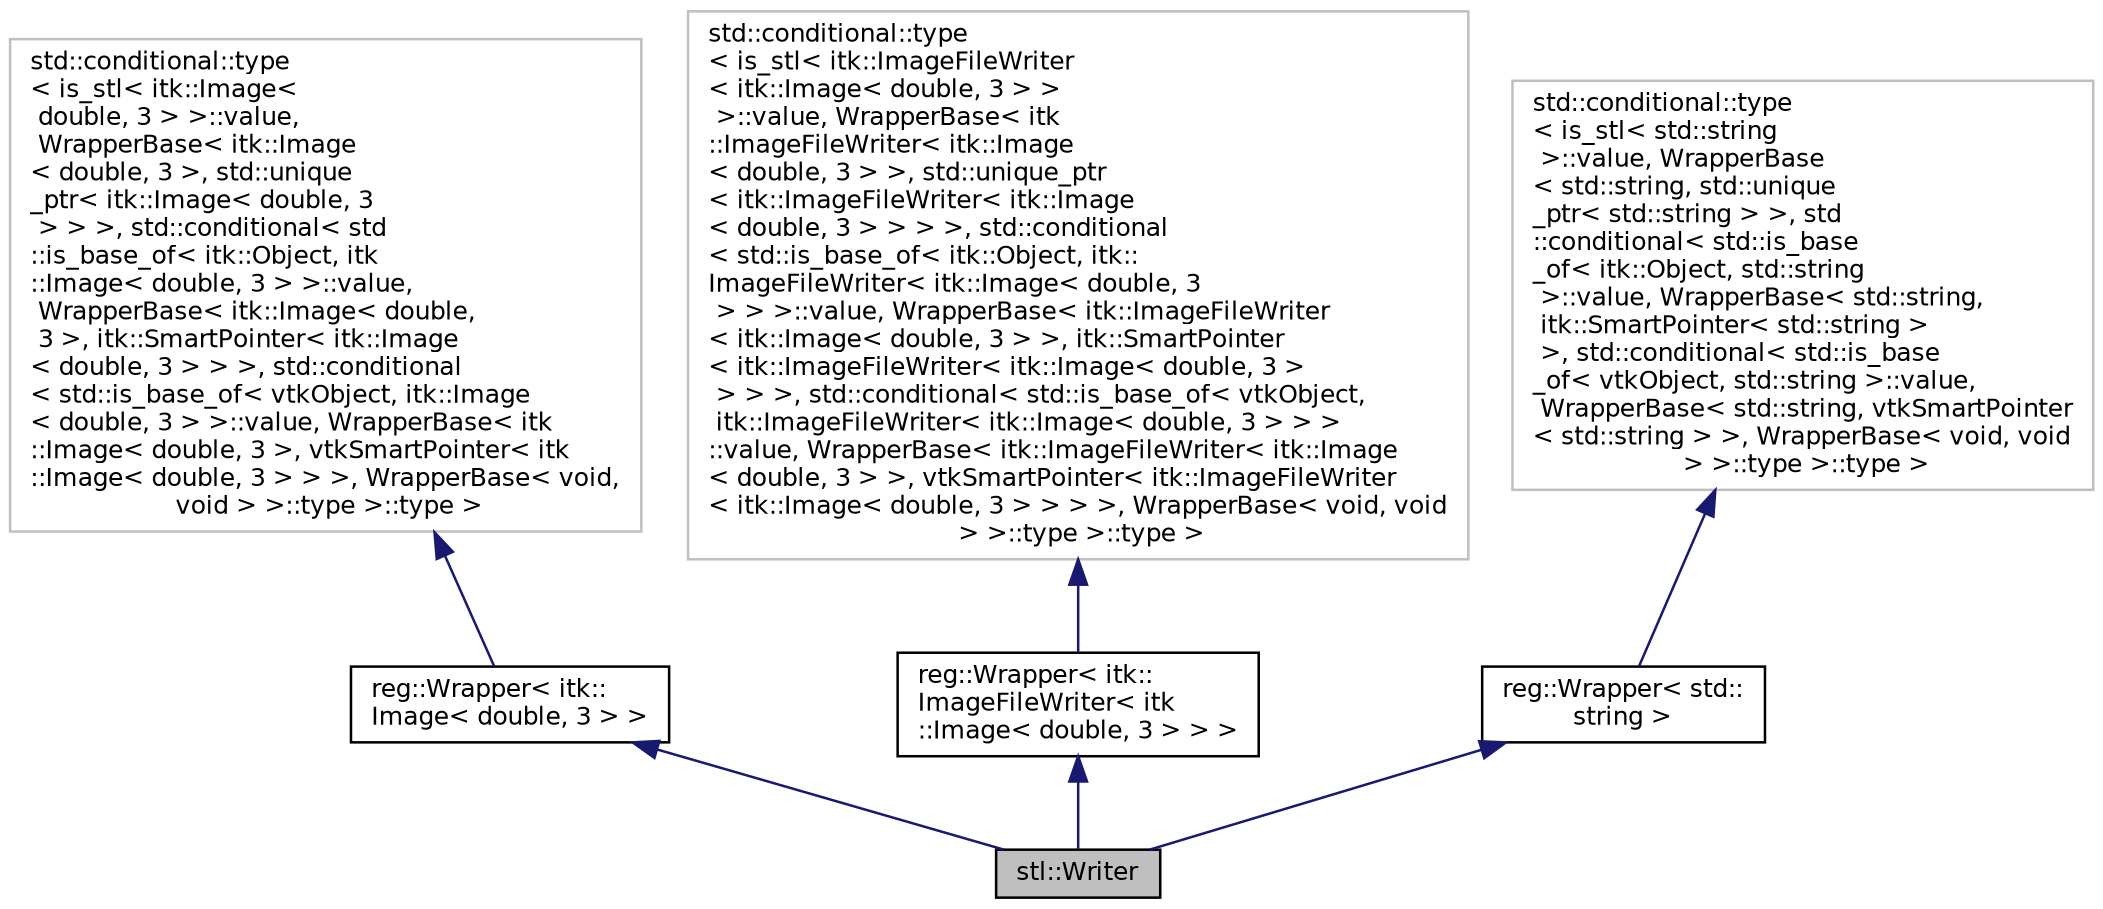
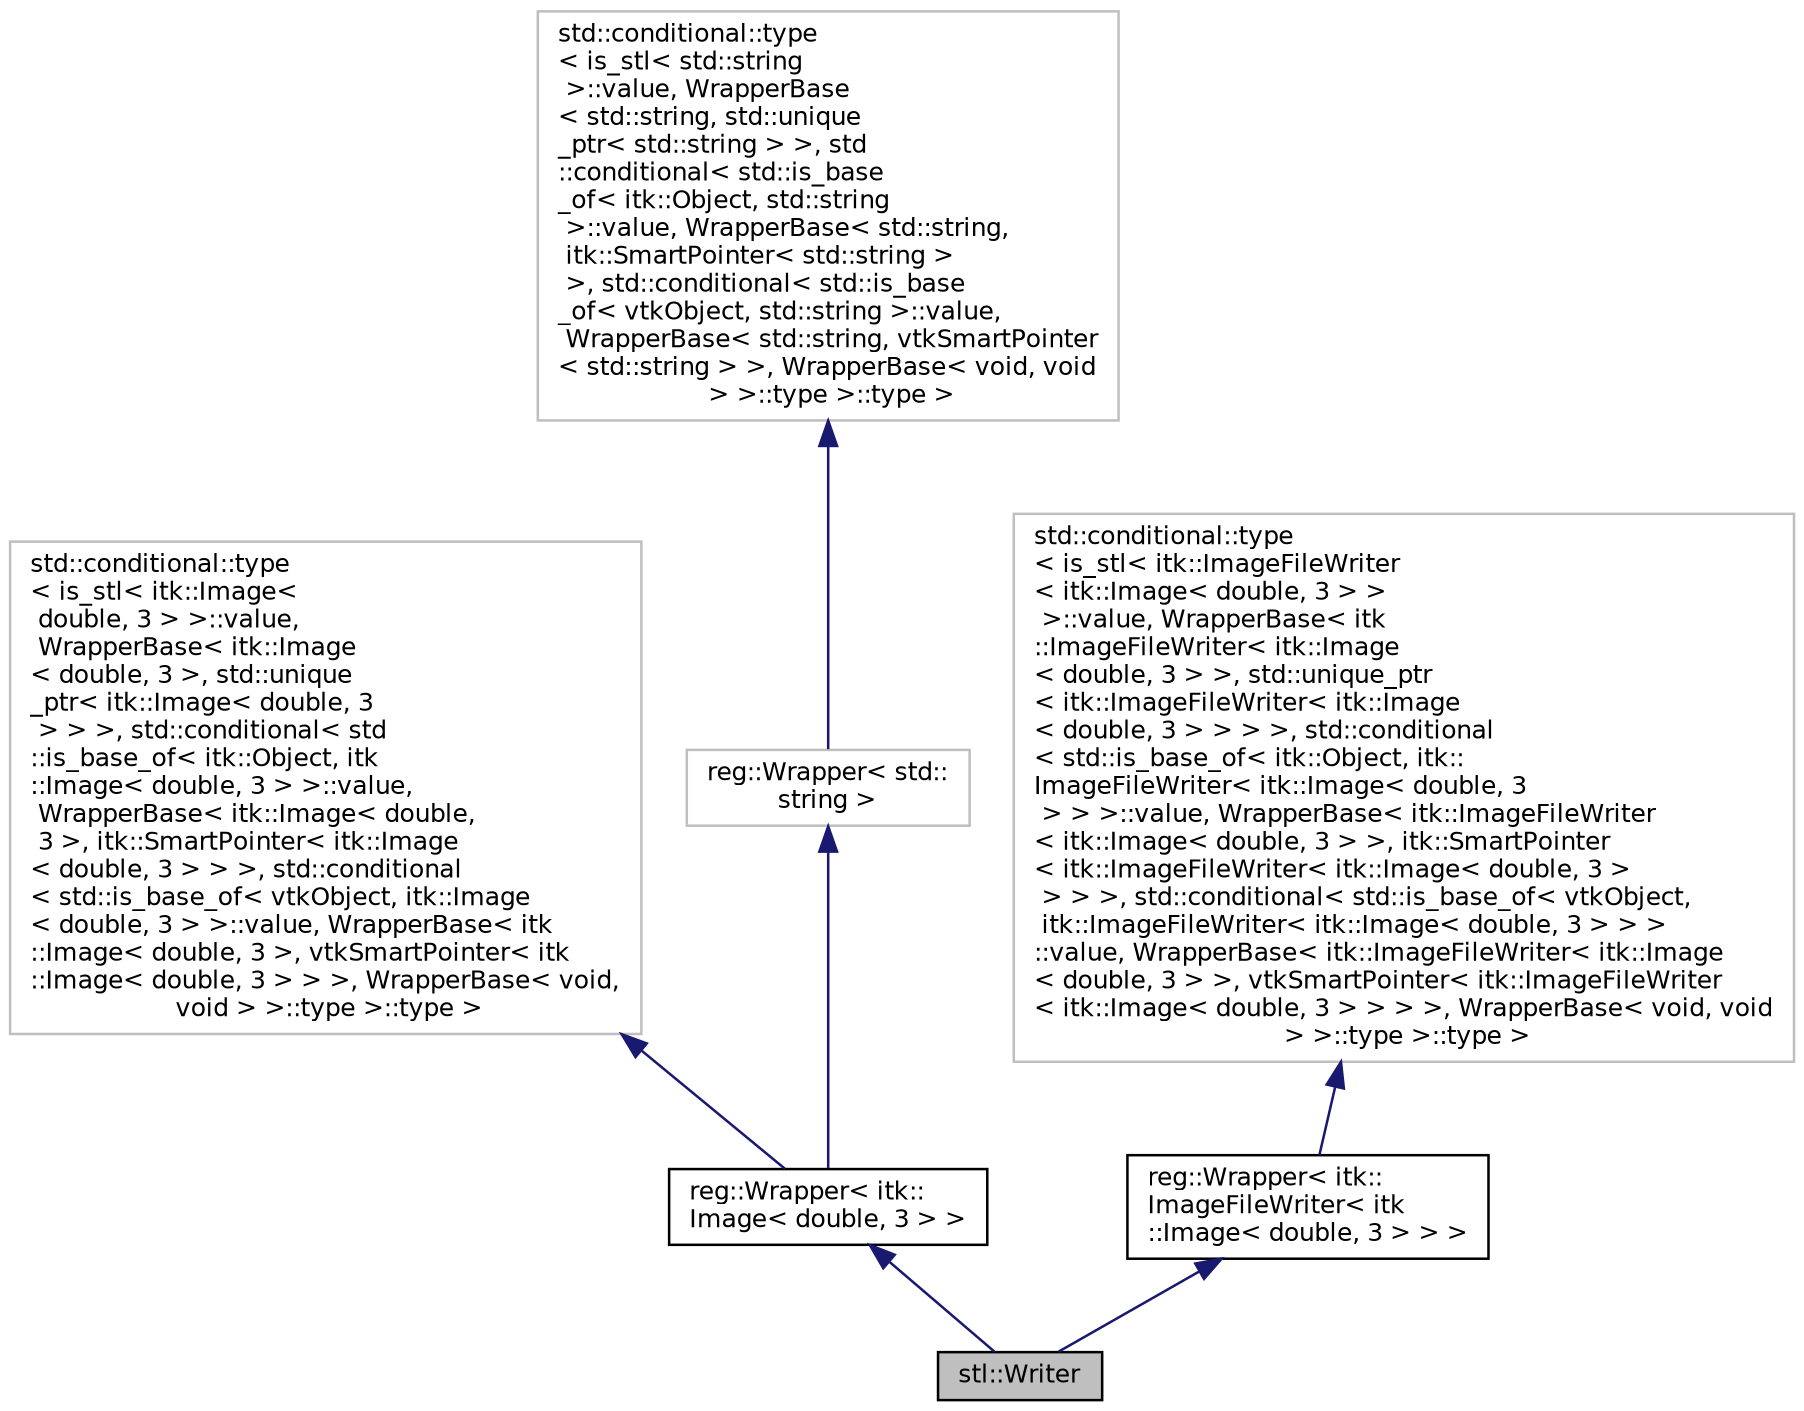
node "reg::Wrapper< std:: string >": color black -> grey75
edge "stl::Writer" -> "reg::Wrapper< std:: string >": now "reg::Wrapper< itk:: Image< double, 3 > >" -> "reg::Wrapper< std:: string >"
